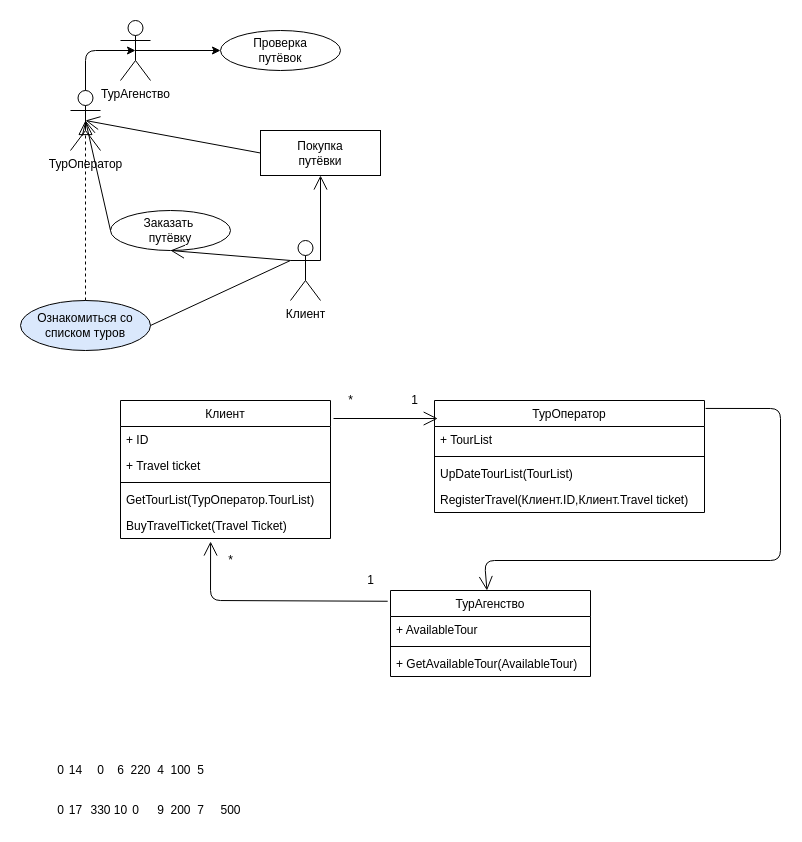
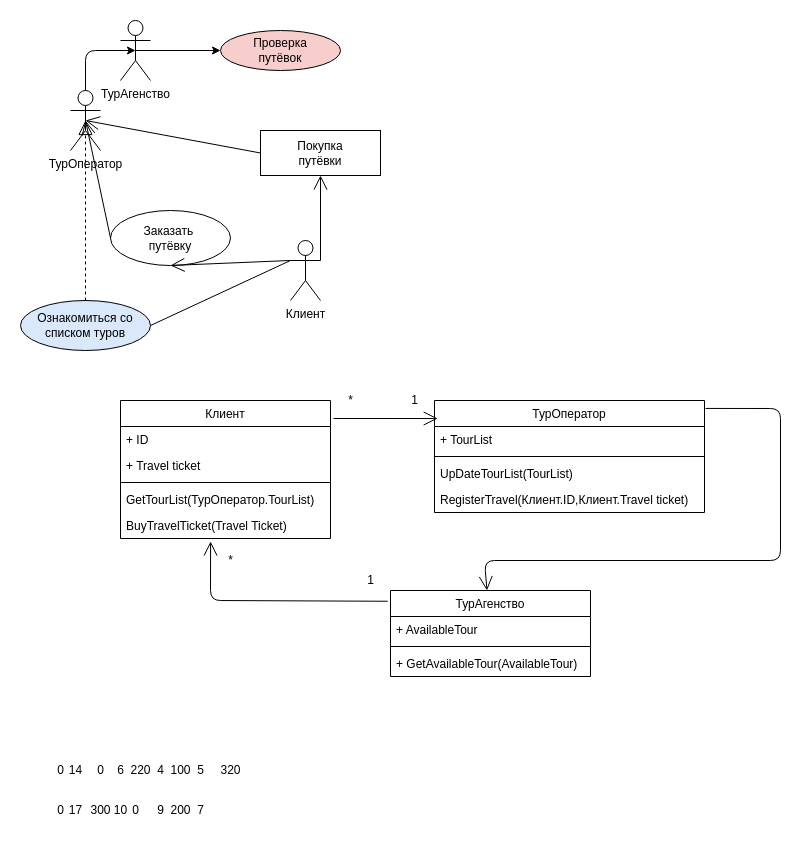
node "Проверка путёвок": fillcolor #ffffff -> #f8cecc
node "Заказать путёвку": size 120x40 -> 120x55
node "320": added
node "330": label "330" -> "300"
node "500": removed
